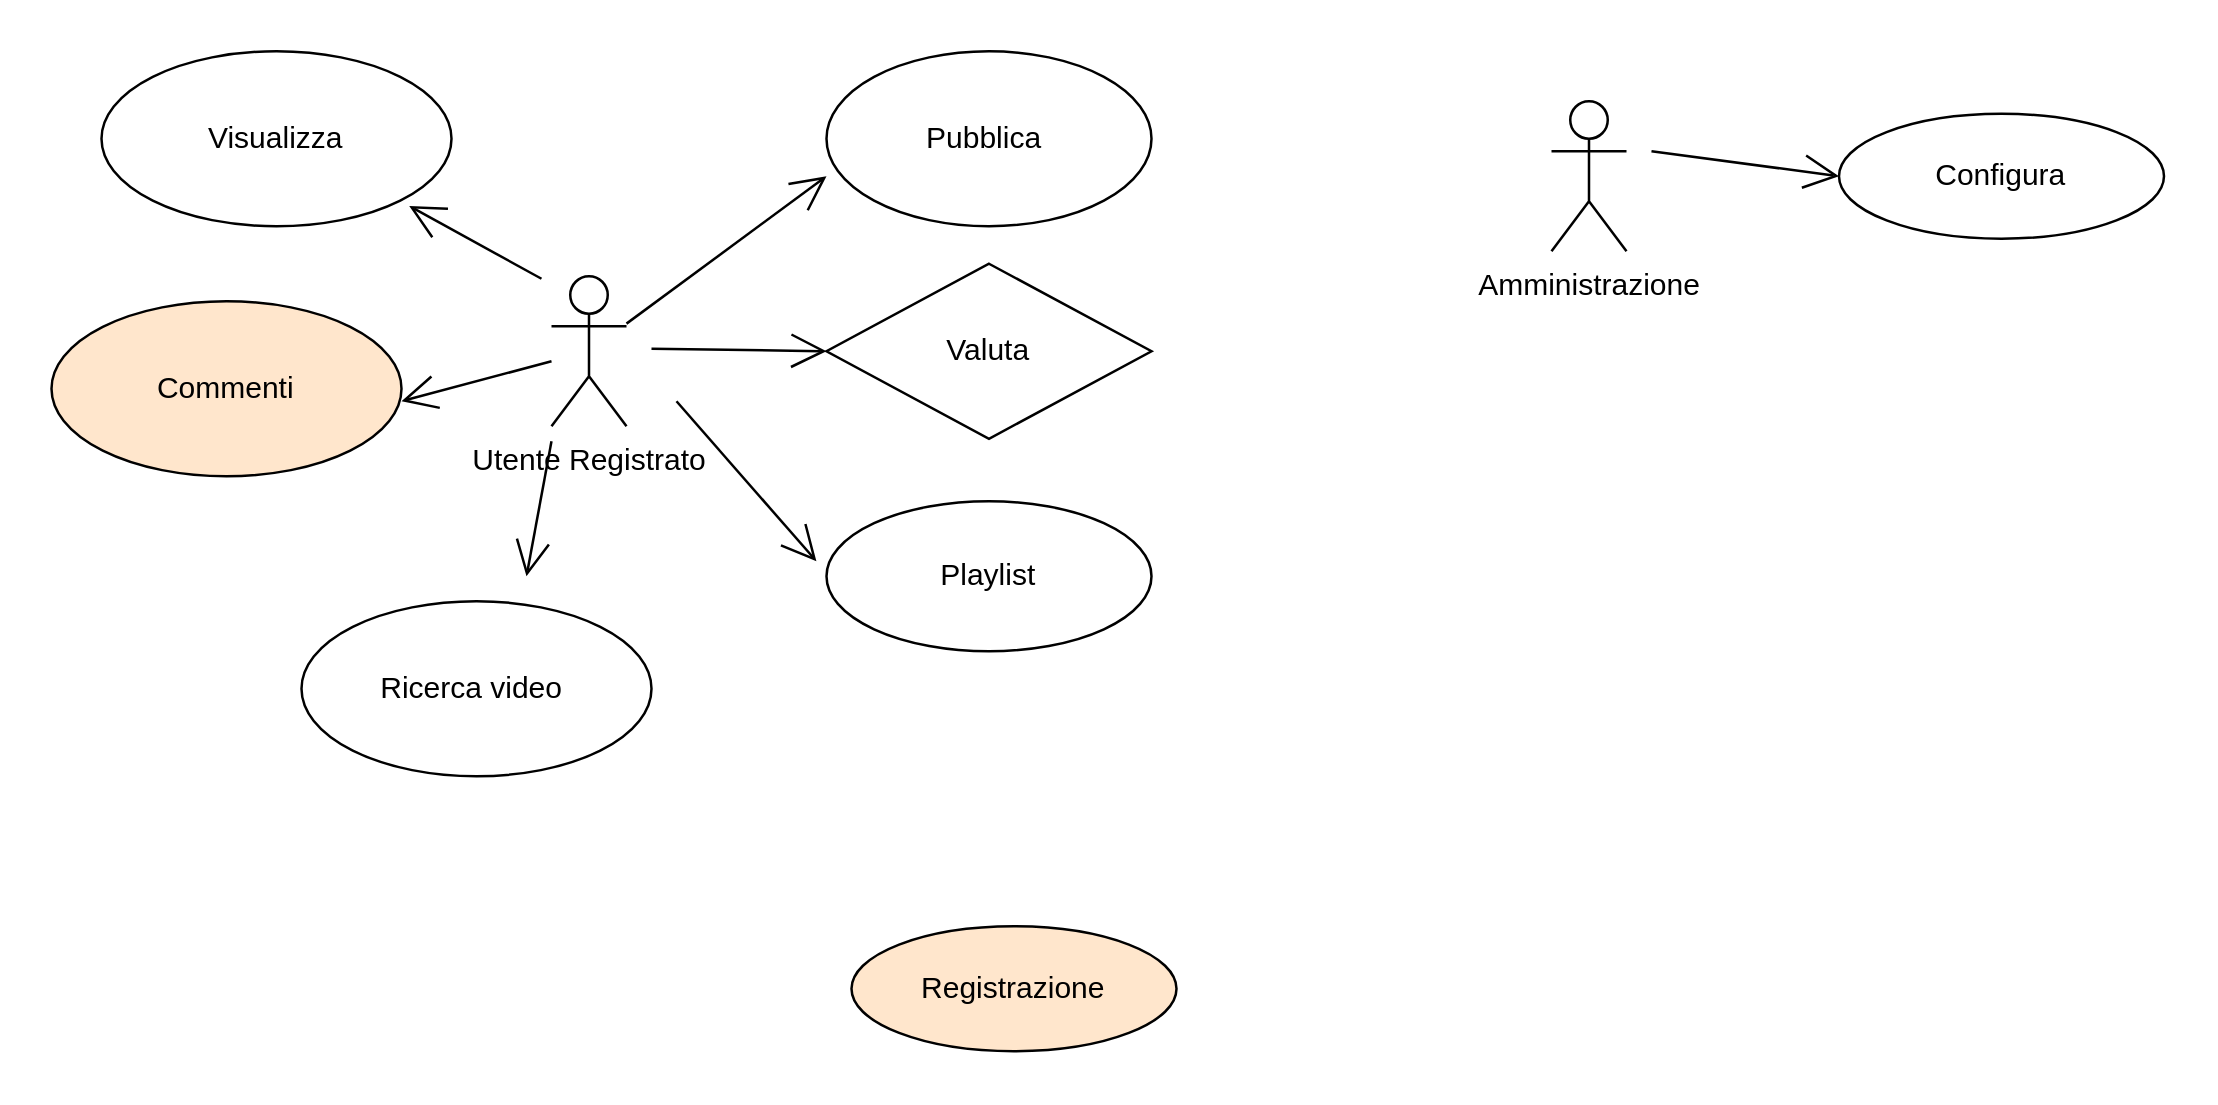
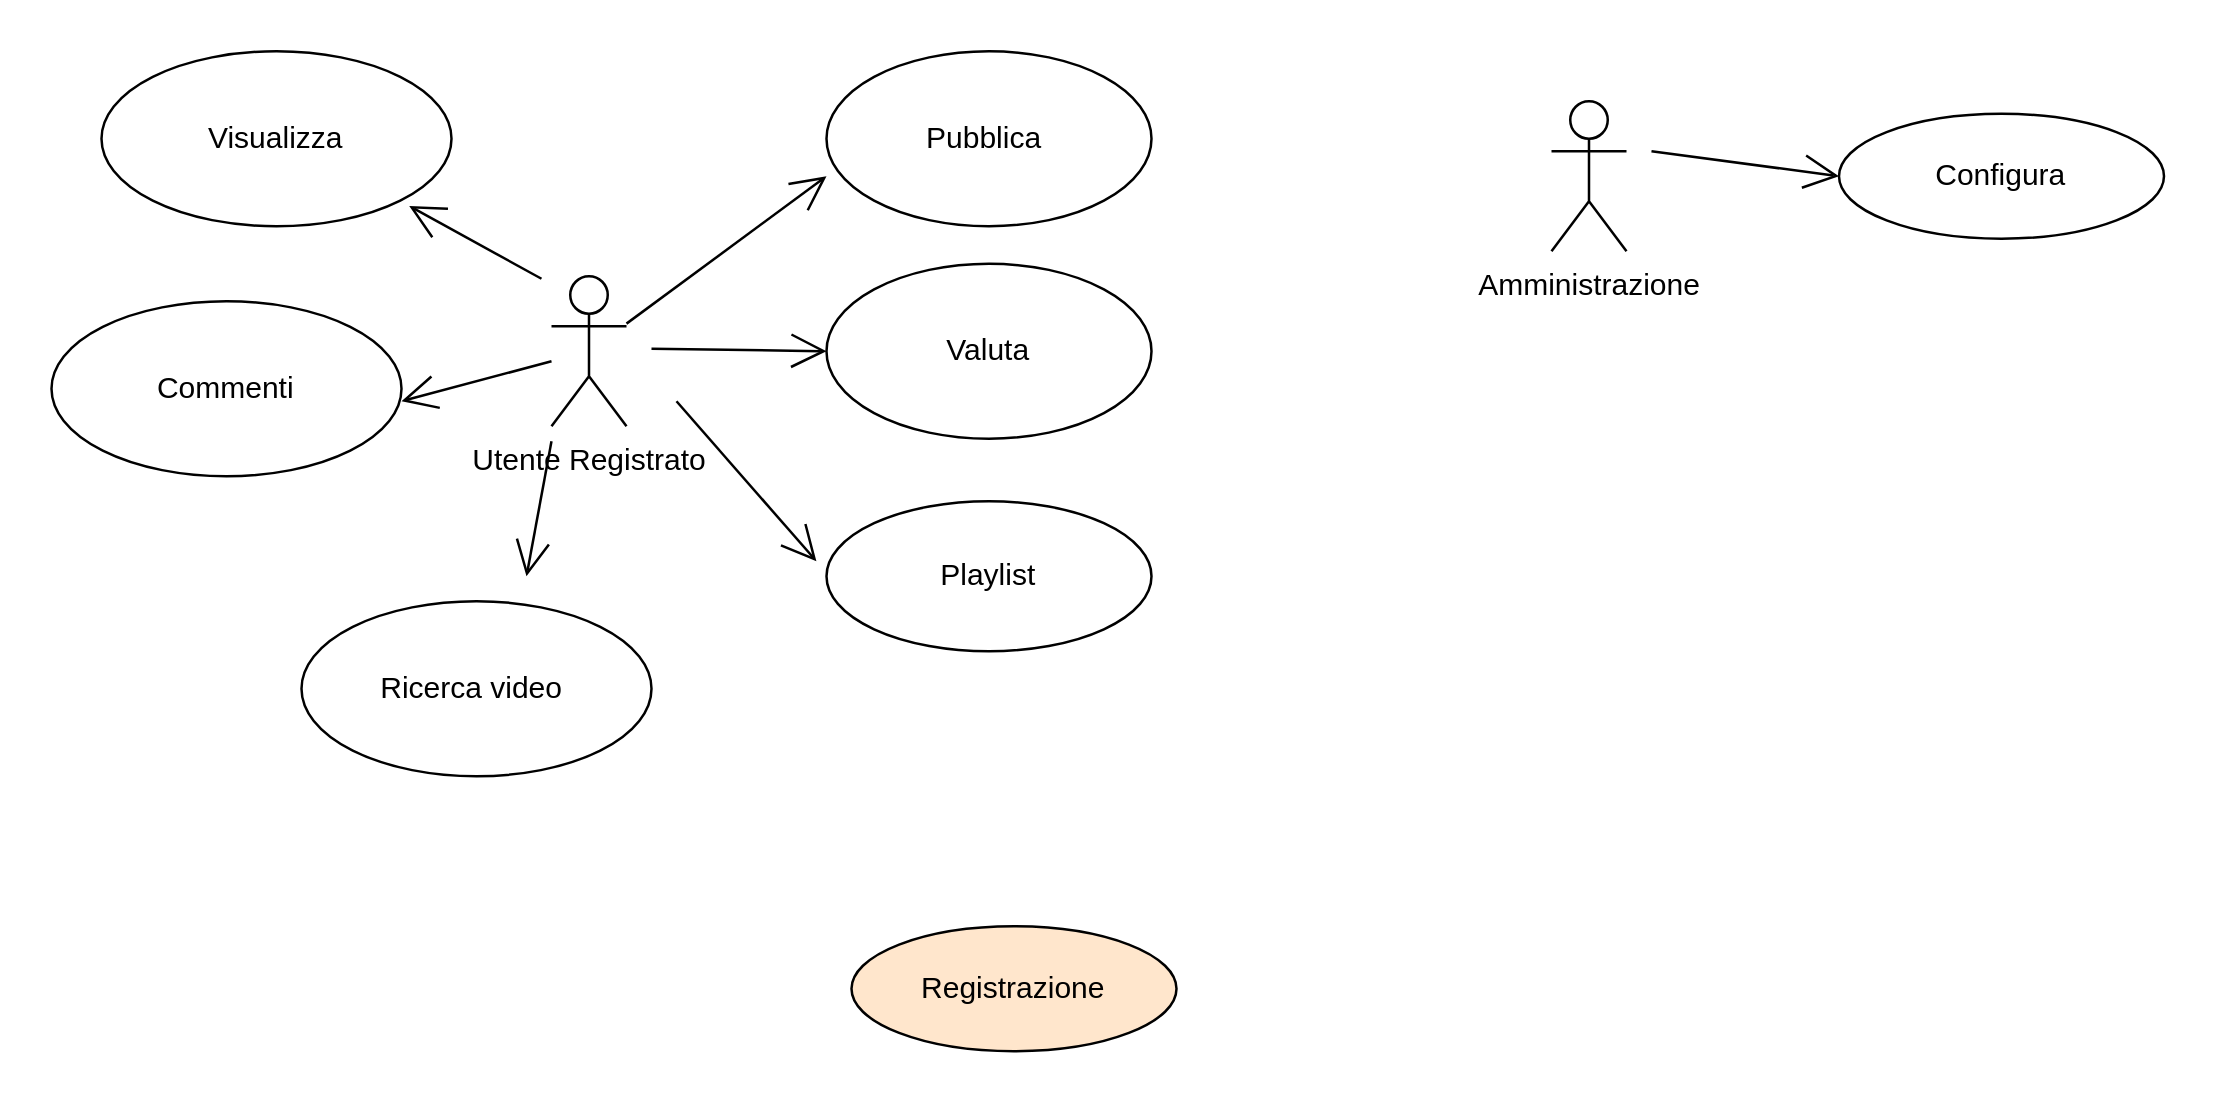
node "Valuta": shape diamond -> ellipse
node "Commenti": fillcolor #ffe6cc -> #ffffff
